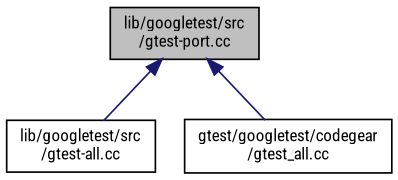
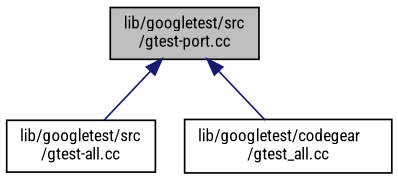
node "gtest/googletest/codegear /gtest_all.cc": label "gtest/googletest/codegear /gtest_all.cc" -> "lib/googletest/codegear /gtest_all.cc"
